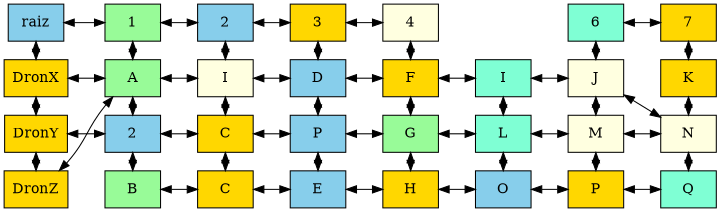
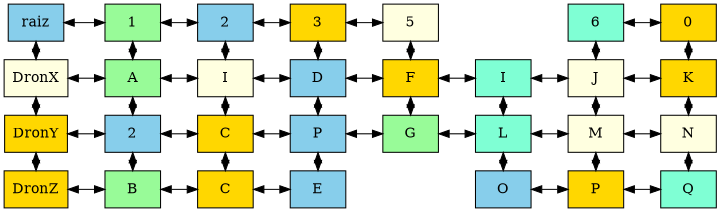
node "4": label "4" -> "5"
node "7": label "7" -> "0"
node "DronX": fillcolor gold -> lightyellow
edge "J" -- "N": now "J" -- "K"
edge "A" -- "DronZ": now "B" -- "DronZ"
node "H": removed
